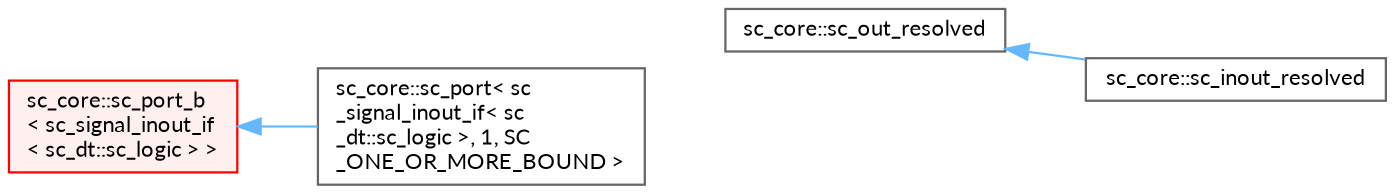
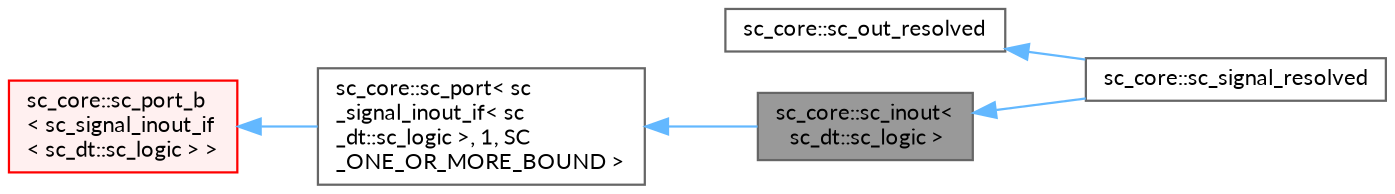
node "sc_core::sc_inout_resolved": label "sc_core::sc_inout_resolved" -> "sc_core::sc_signal_resolved"
node "sc_core::sc_inout< sc_dt::sc_logic >": added
